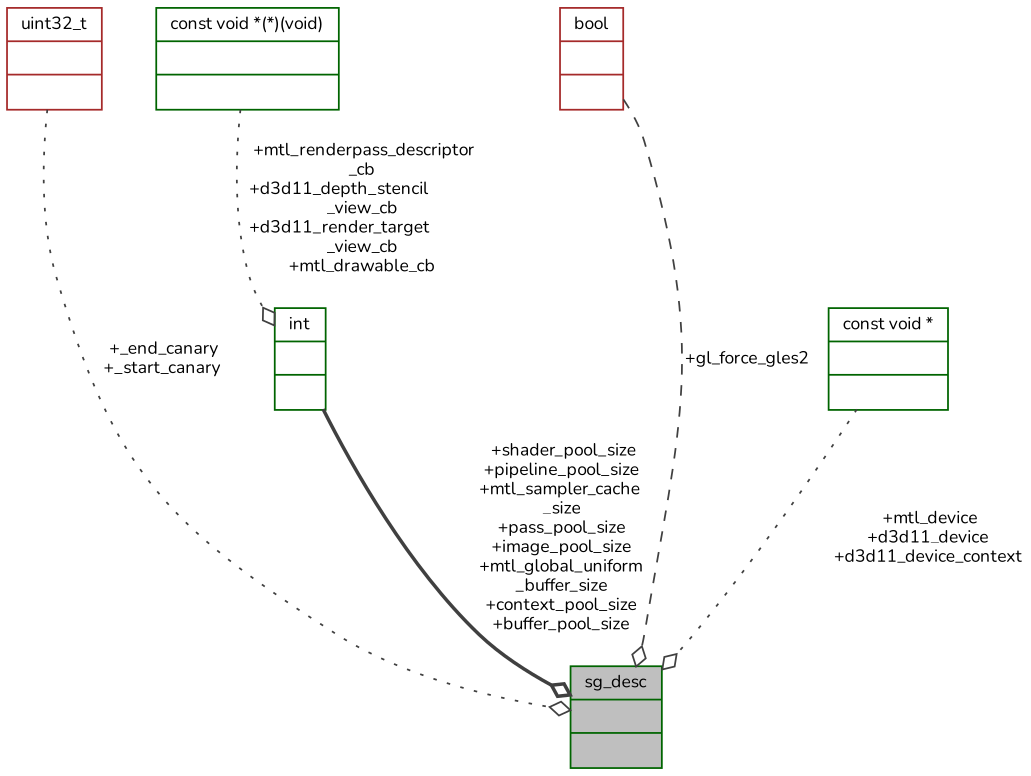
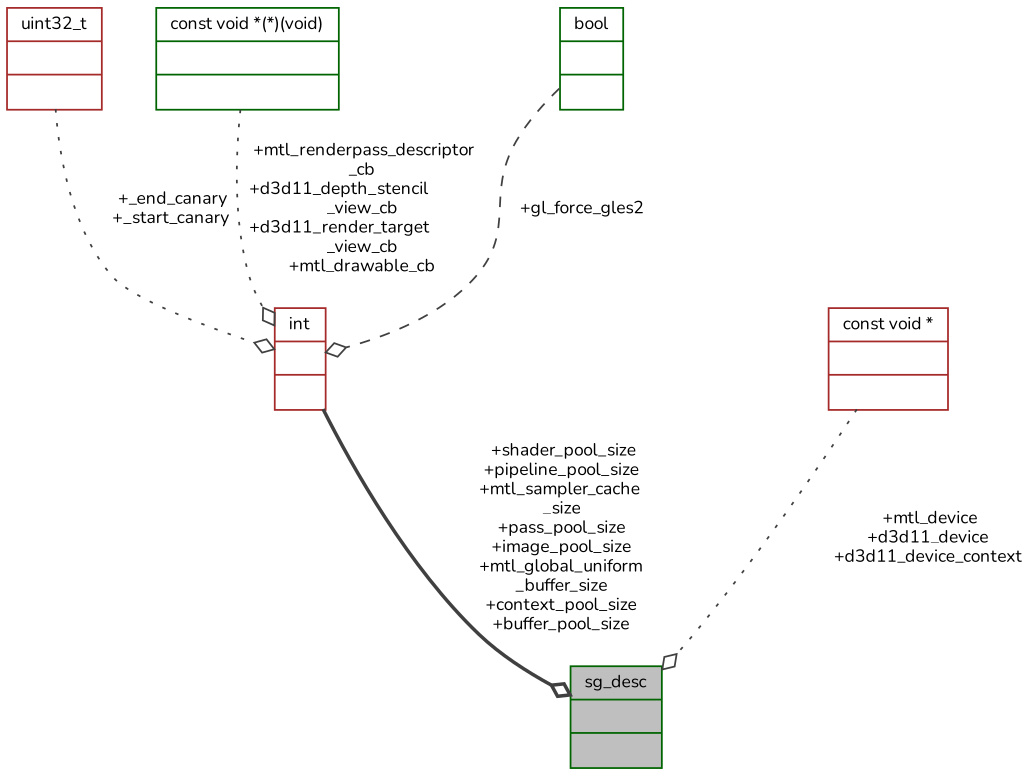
node "bool": color brown -> darkgreen
node "int": color darkgreen -> brown
node "const void *": color darkgreen -> brown
edge "bool" -> "sg_desc": now "bool" -> "int"
edge "uint32_t" -> "sg_desc": now "uint32_t" -> "int"
